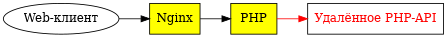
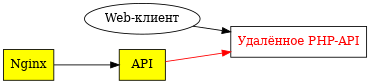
edge "Web-клиент" -> "Nginx": now "Web-клиент" -> "Удалённое PHP-API"
node "PHP": label "PHP" -> "API"
